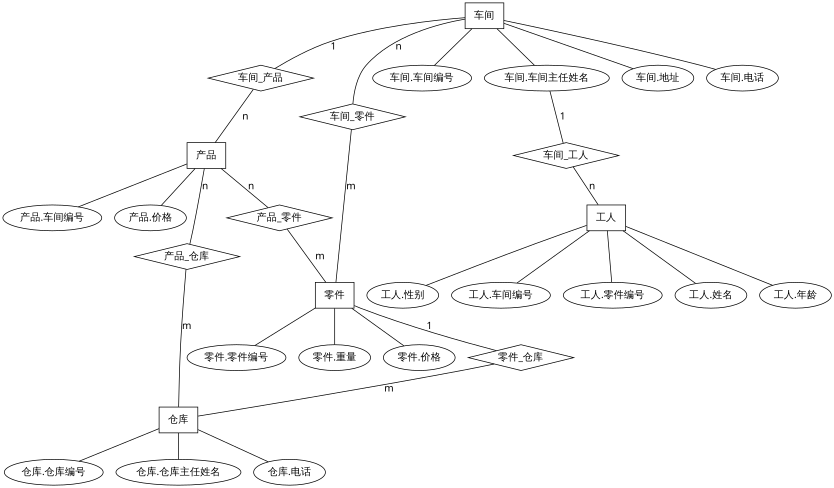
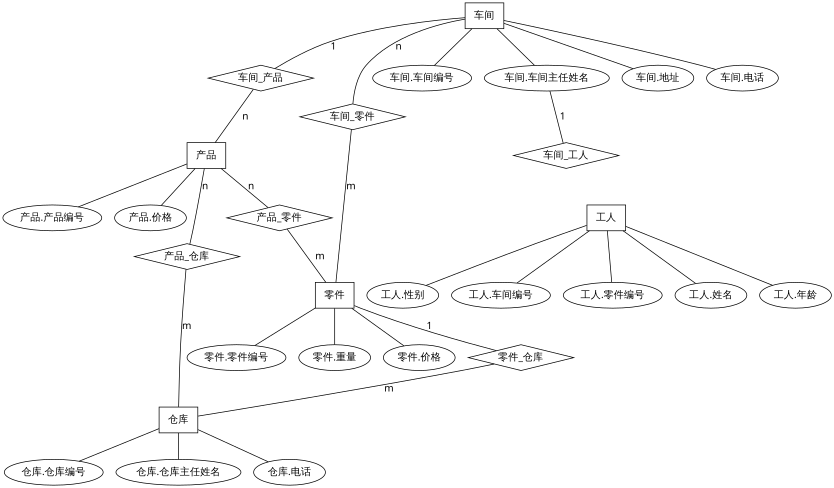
edge "车间_工人" -- "工人": removed, label "n"
node "产品.车间编号": label "产品.车间编号" -> "产品.产品编号"
